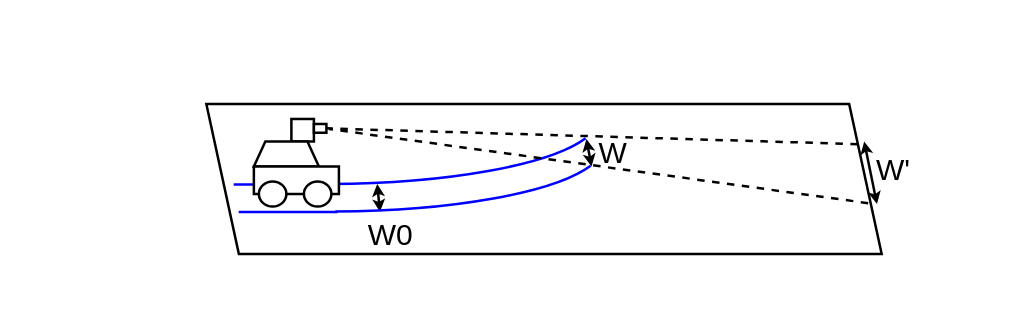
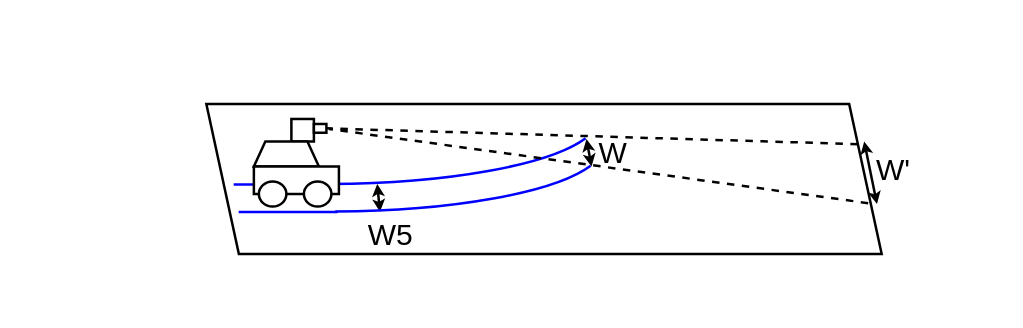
node "W0": label "W0" -> "W5"
